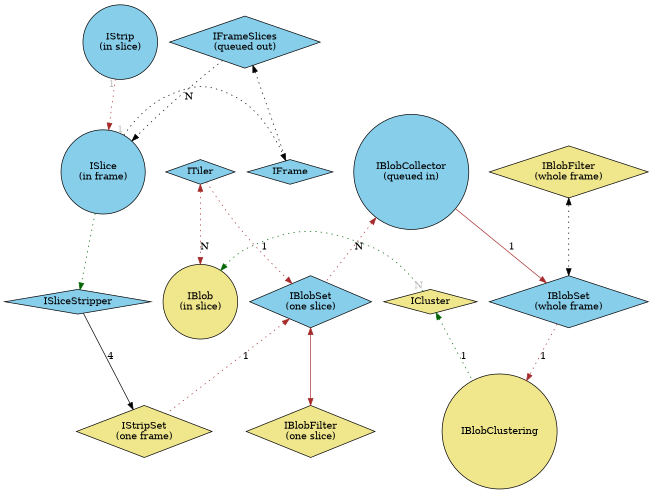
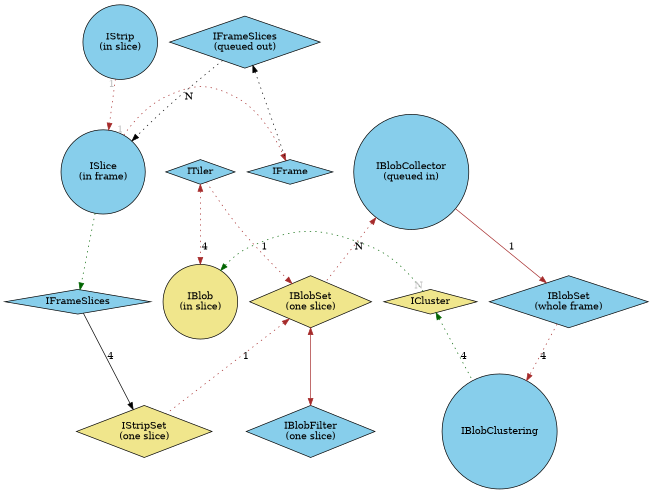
edge "ISlice (in frame)" -> "IFrame": color black -> brown
node "IBlobFilter (whole frame)": removed
edge "ITiler" -- "IBlob (in slice)": label "N" -> "4"
node "ISliceStripper": label "ISliceStripper" -> "IFrameSlices"
node "IBlobSet (one slice)": fillcolor skyblue -> khaki
edge "IBlobClustering" -> "ICluster": label "1" -> "4"
edge "IBlobSet (whole frame)" -> "IBlobClustering": label "1" -> "4"
node "IStripSet (one frame)": label "IStripSet (one frame)" -> "IStripSet (one slice)"
node "IBlobFilter (one slice)": fillcolor khaki -> skyblue
node "IBlobClustering": fillcolor khaki -> skyblue
